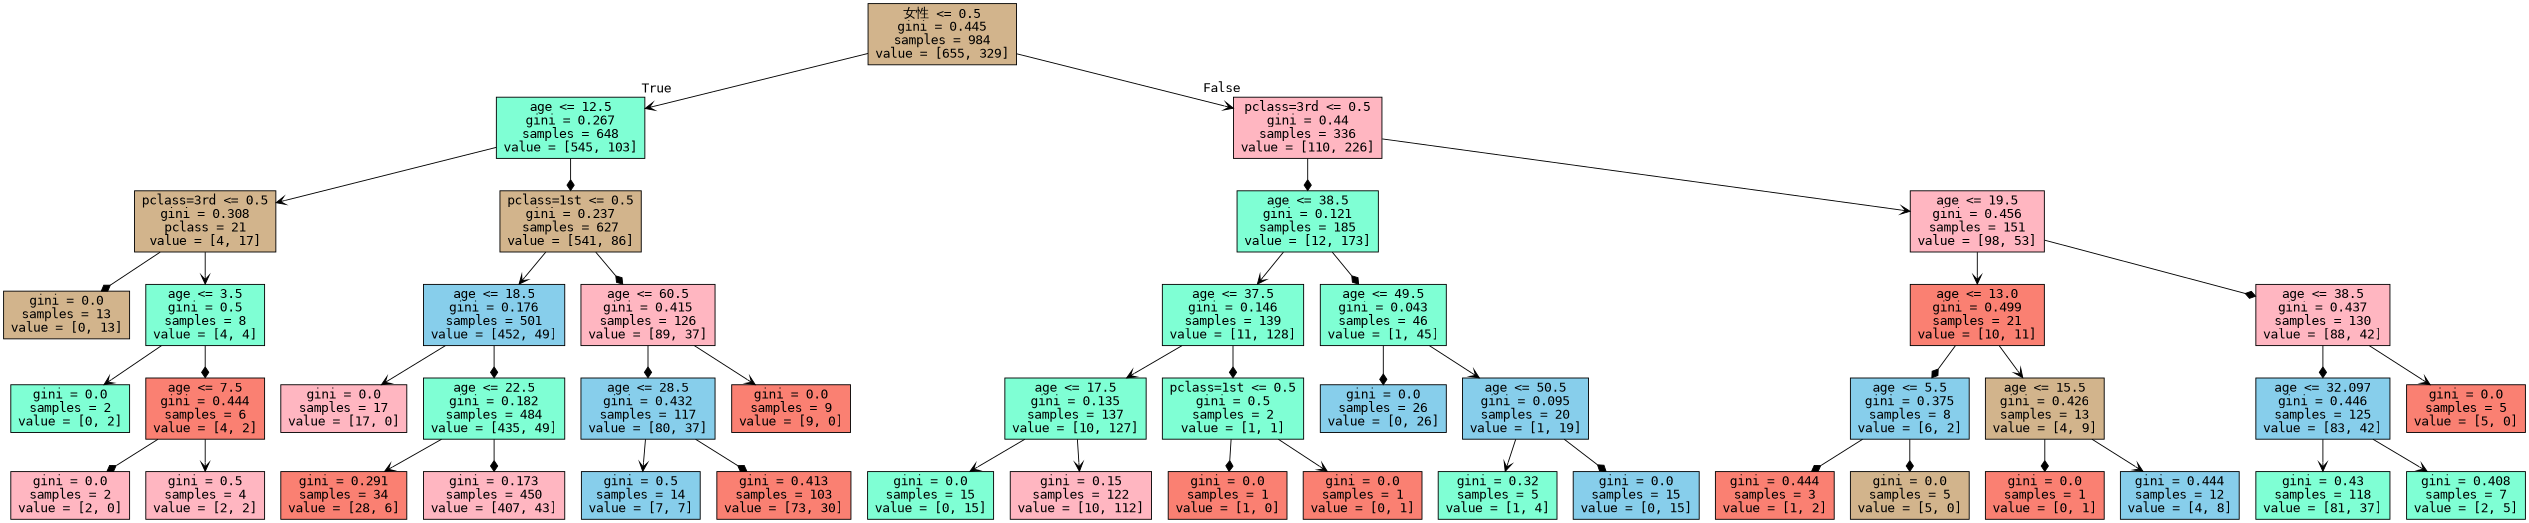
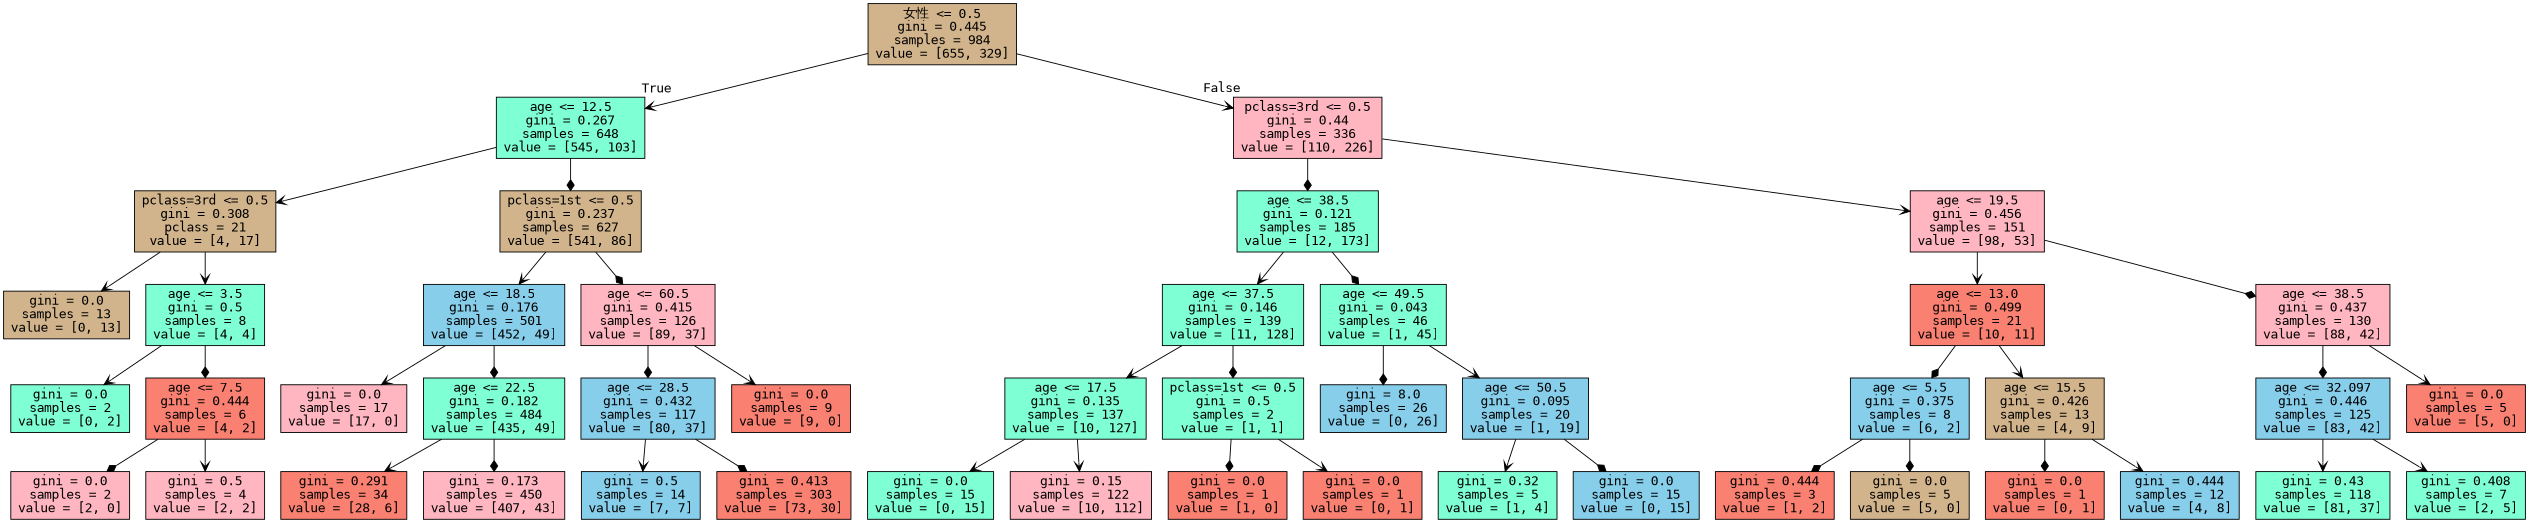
edge "pclass=3rd <= 0.5 gini = 0.308 pclass = 21 value = [4, 17]" -> "gini = 0.0 samples = 13 value = [0, 13]": arrowhead diamond -> vee
node "gini = 0.0 samples = 26 value = [0, 26]": label "gini = 0.0 samples = 26 value = [0, 26]" -> "gini = 8.0 samples = 26 value = [0, 26]"
node "gini = 0.413 samples = 103 value = [73, 30]": label "gini = 0.413 samples = 103 value = [73, 30]" -> "gini = 0.413 samples = 303 value = [73, 30]"
